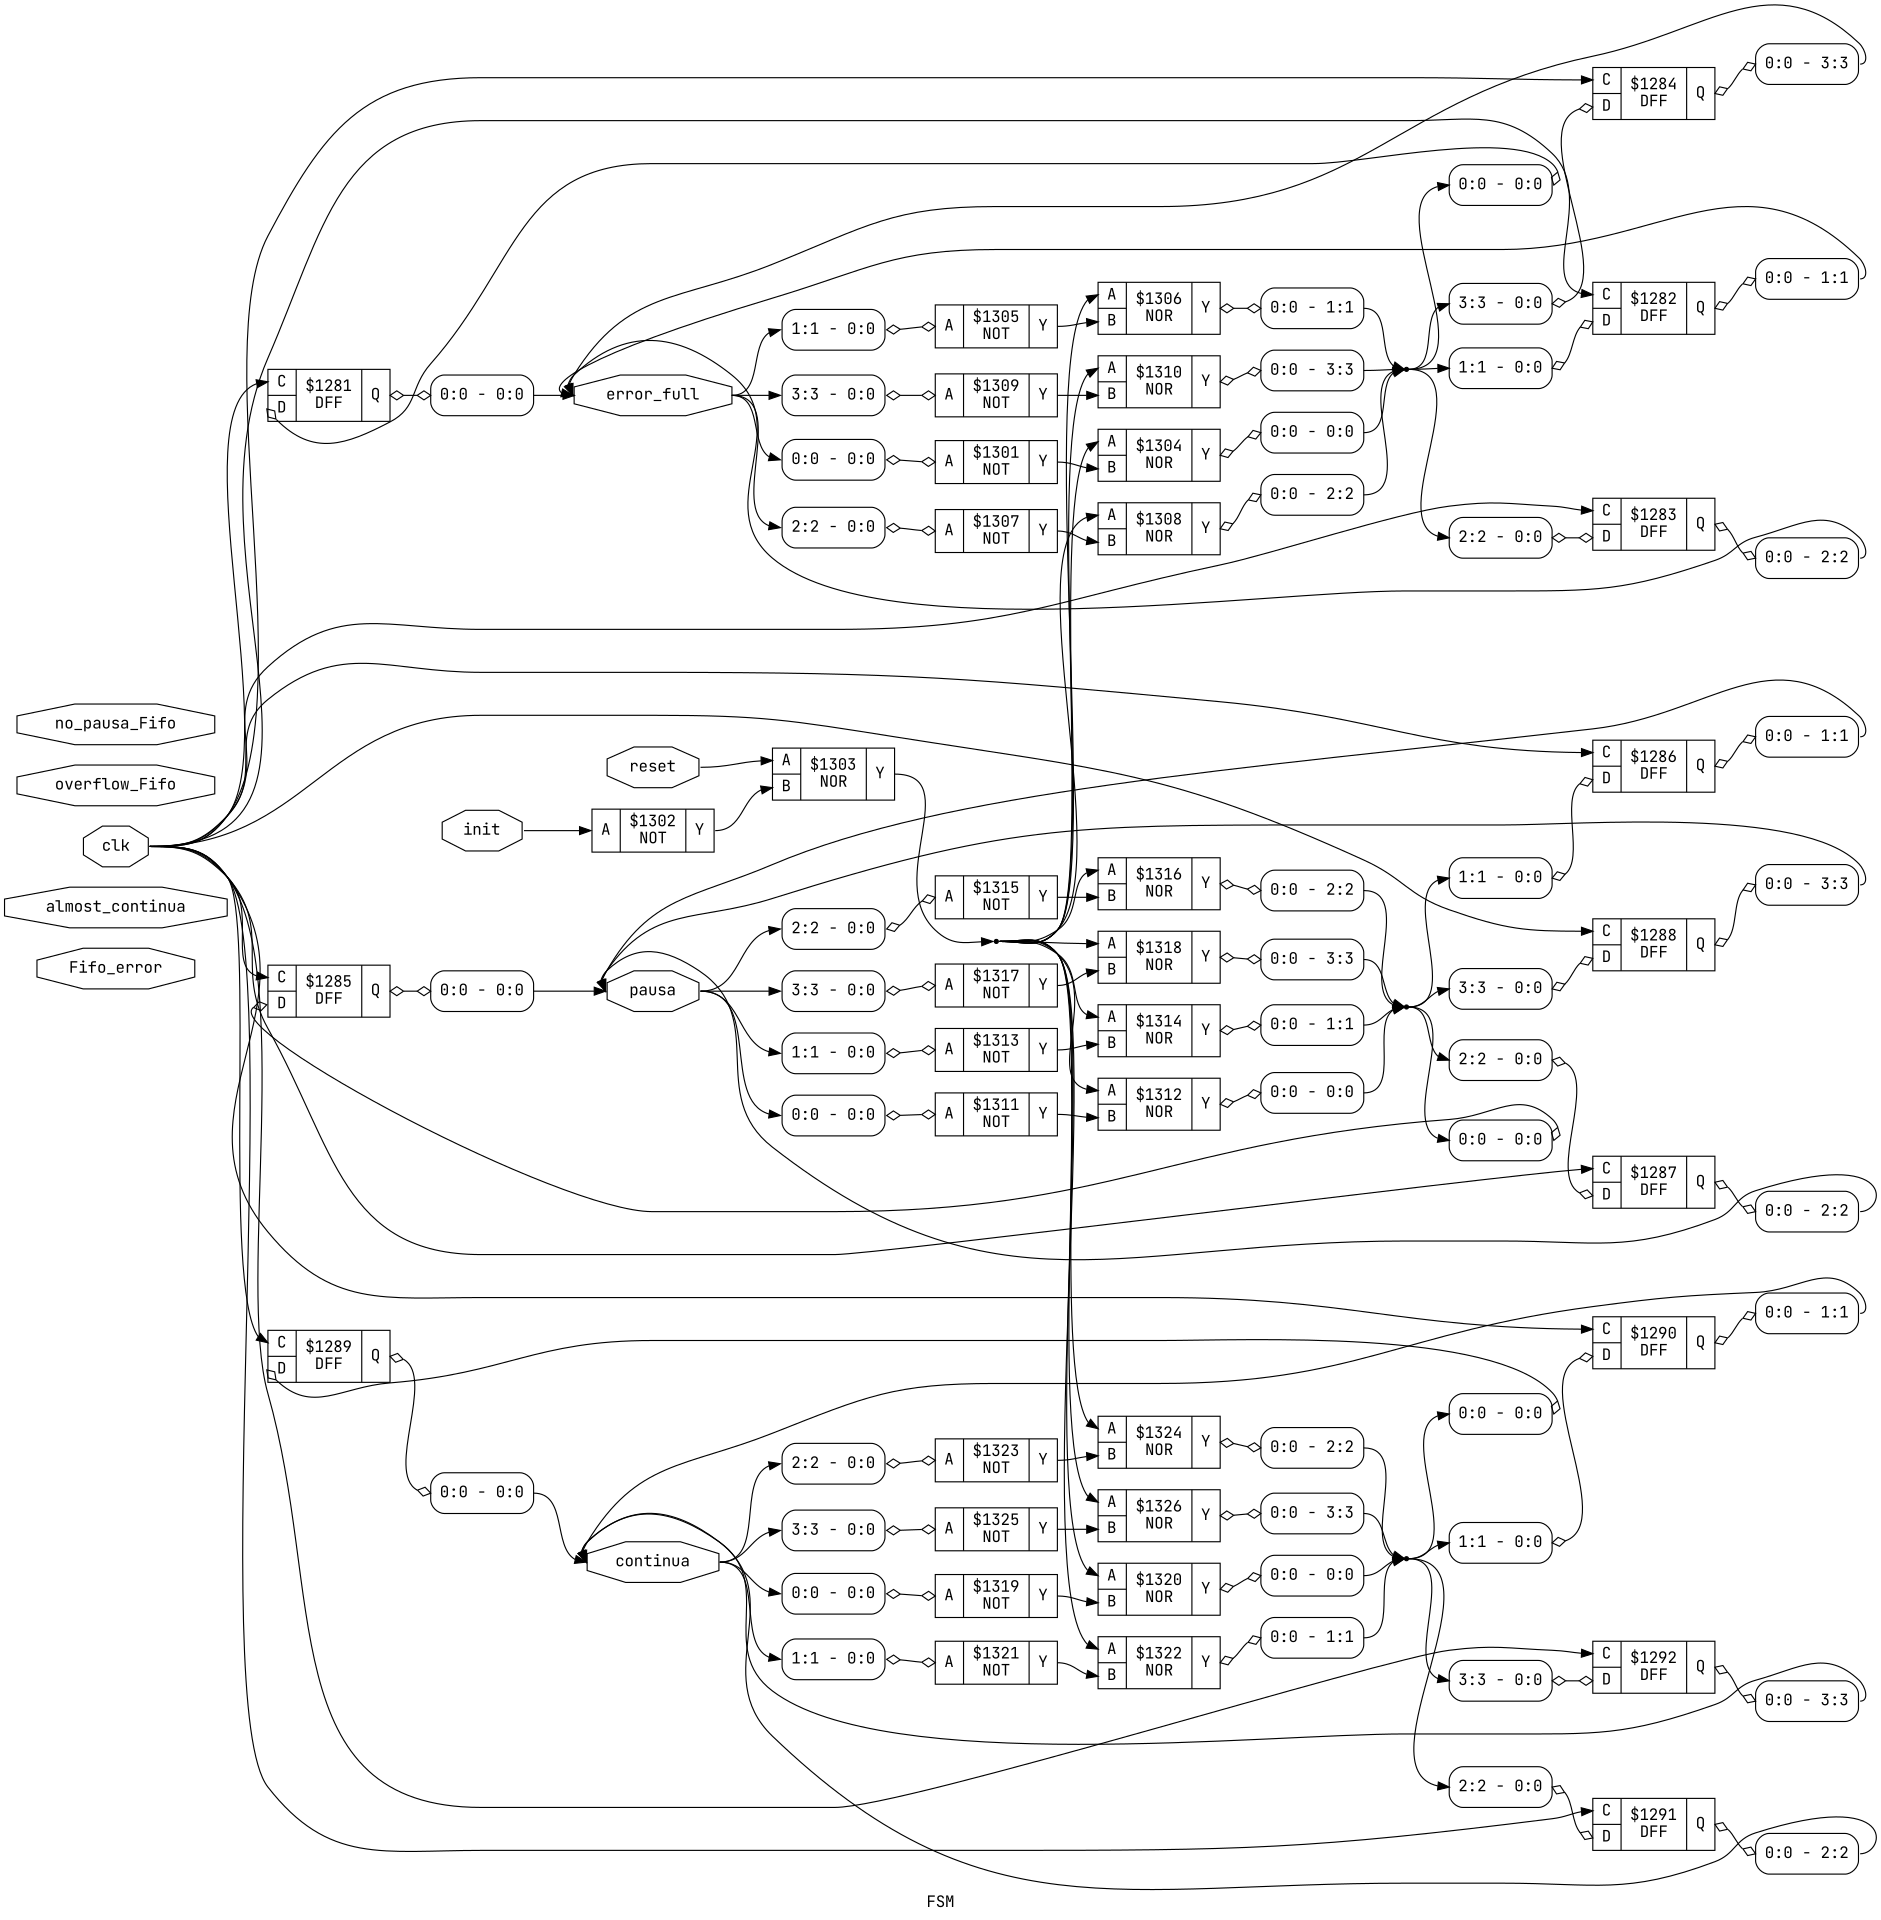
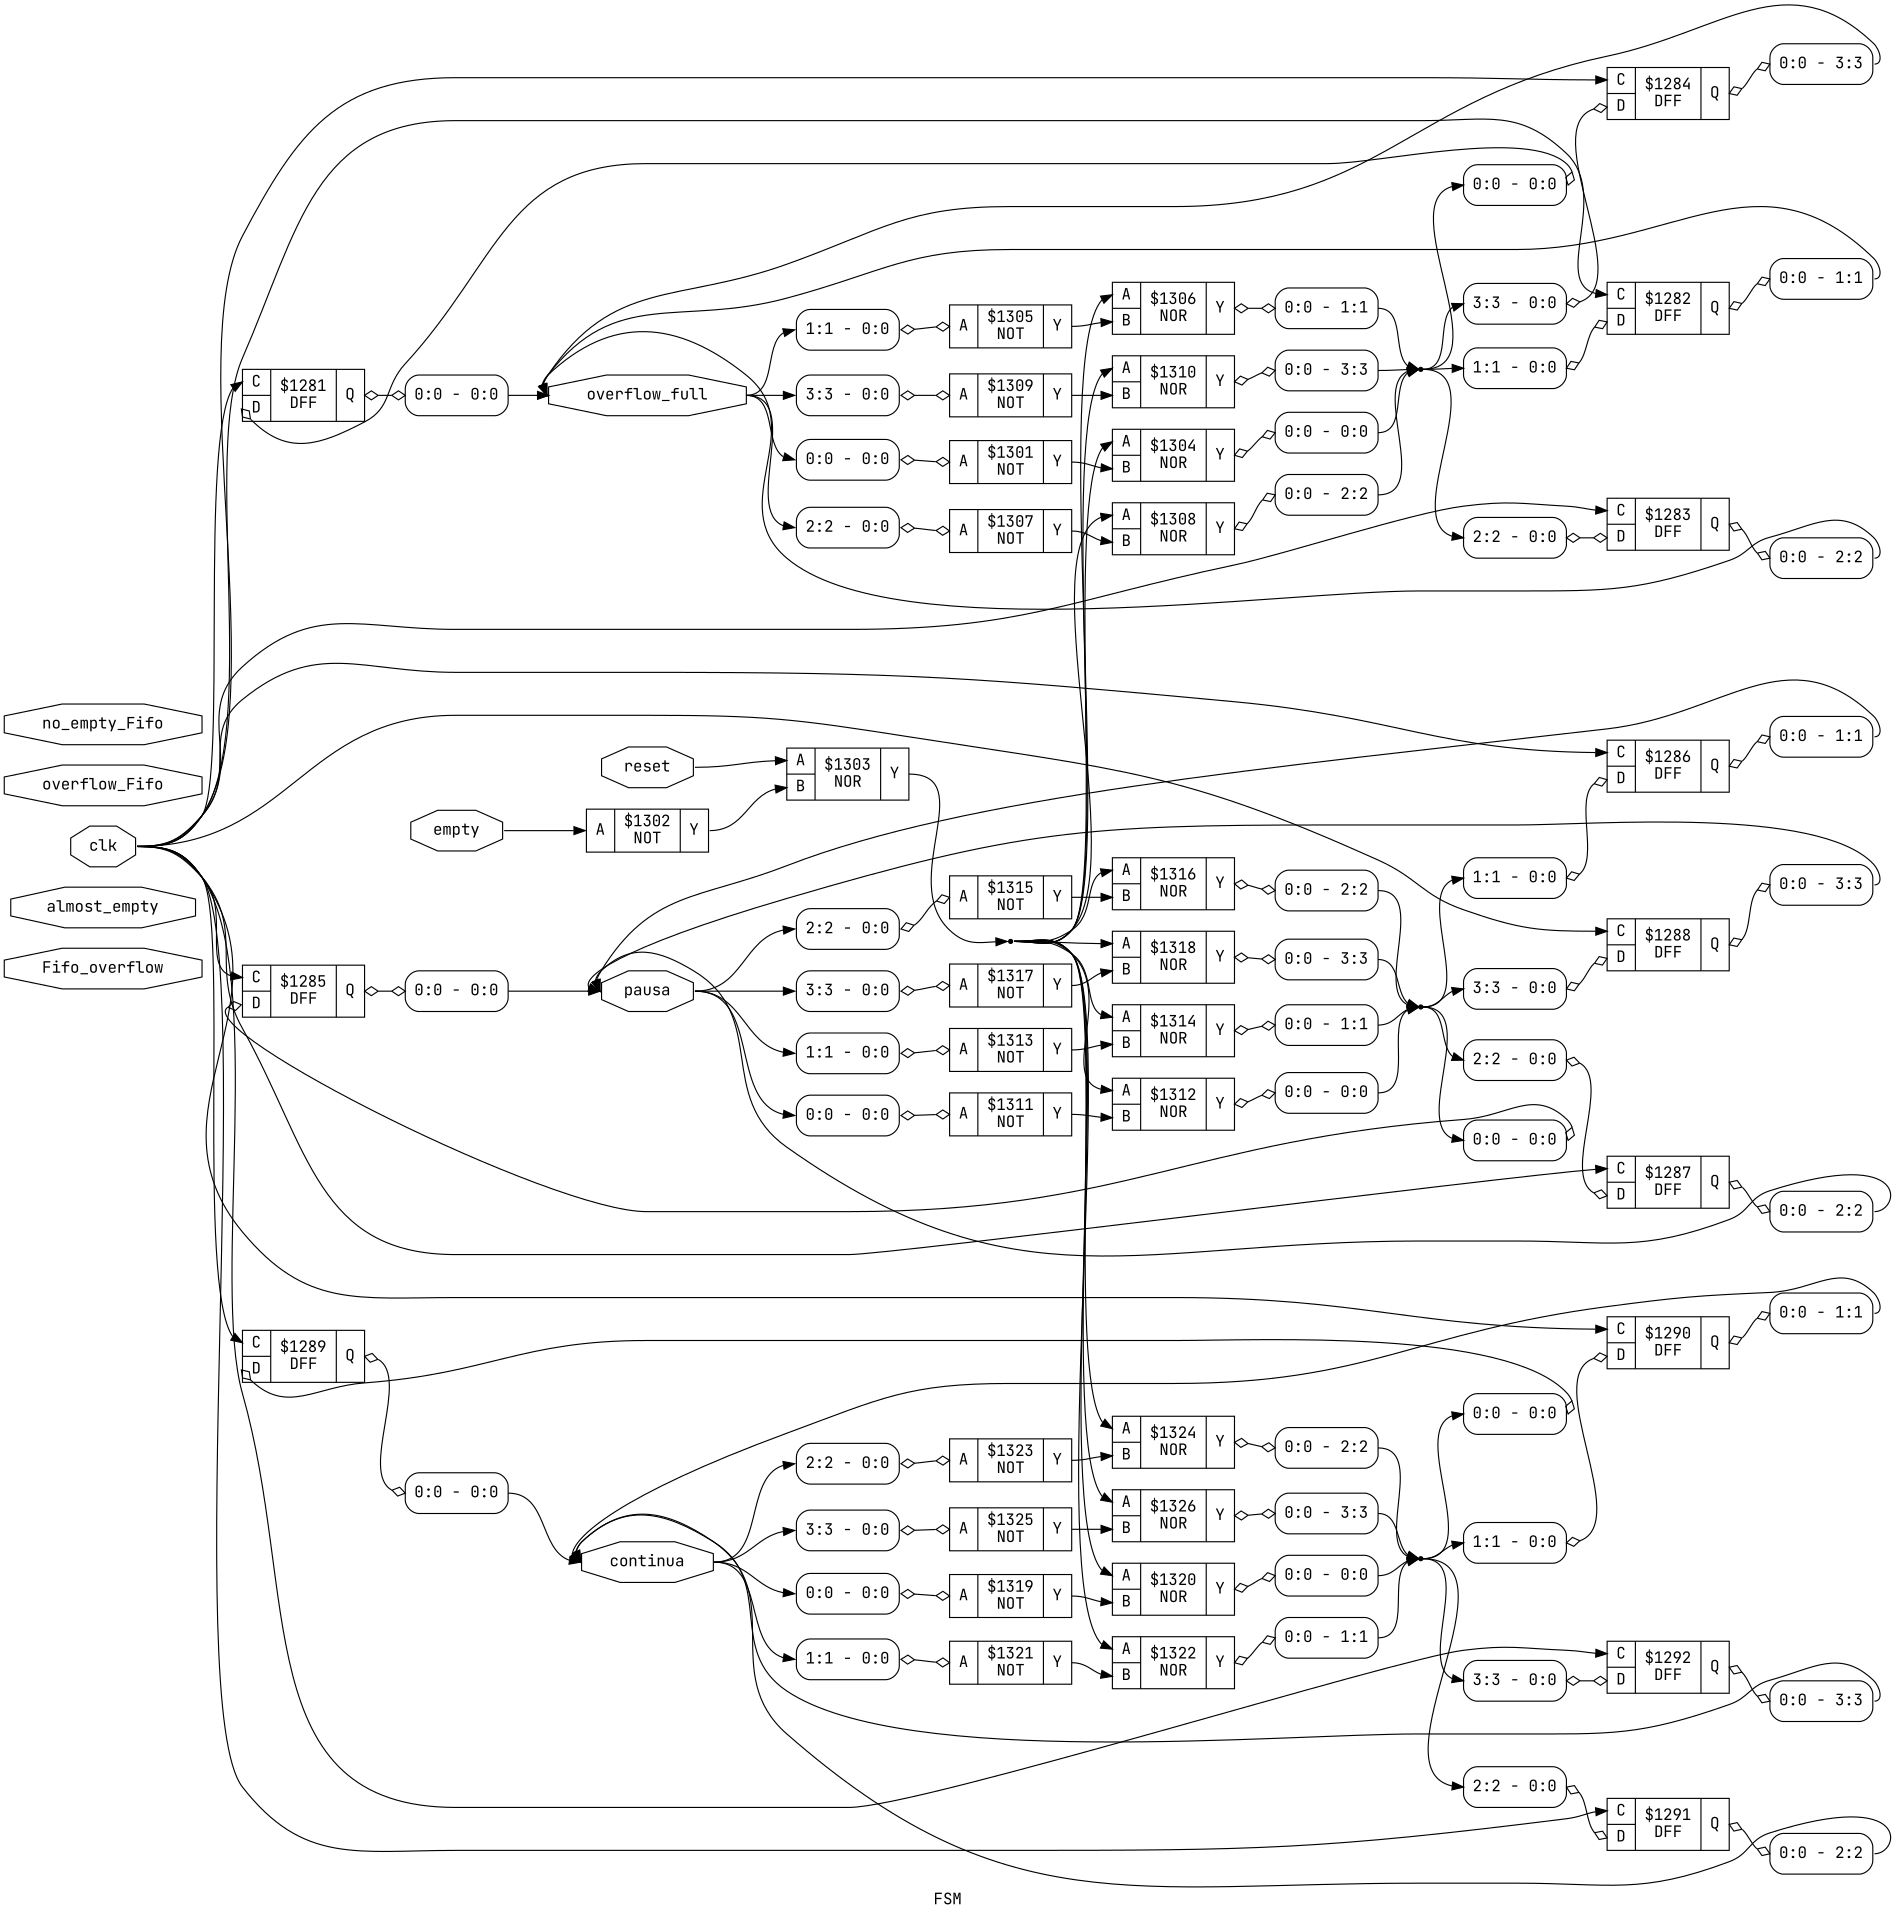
node "error_full": label "error_full" -> "overflow_full"
node "no_pausa_Fifo": label "no_pausa_Fifo" -> "no_empty_Fifo"
node "init": label "init" -> "empty"
node "almost_continua": label "almost_continua" -> "almost_empty"
node "Fifo_error": label "Fifo_error" -> "Fifo_overflow"
